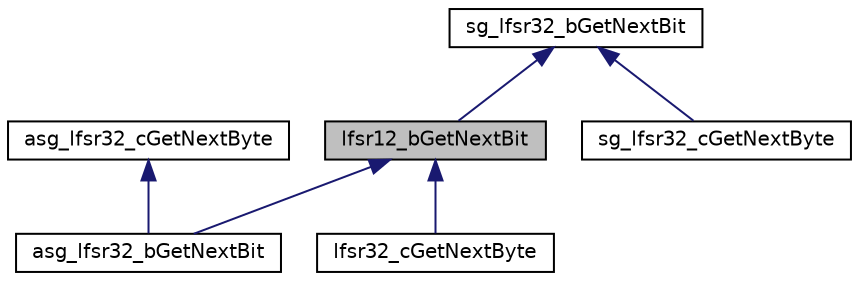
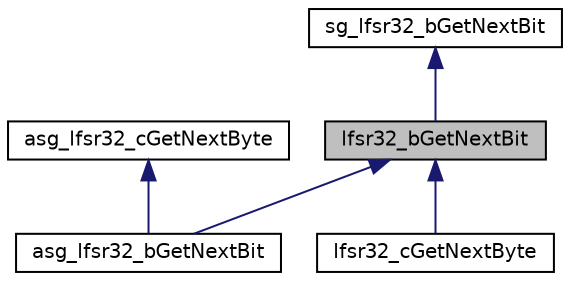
node "lfsr12_bGetNextBit": label "lfsr12_bGetNextBit" -> "lfsr32_bGetNextBit"
node "sg_lfsr32_cGetNextByte": removed
